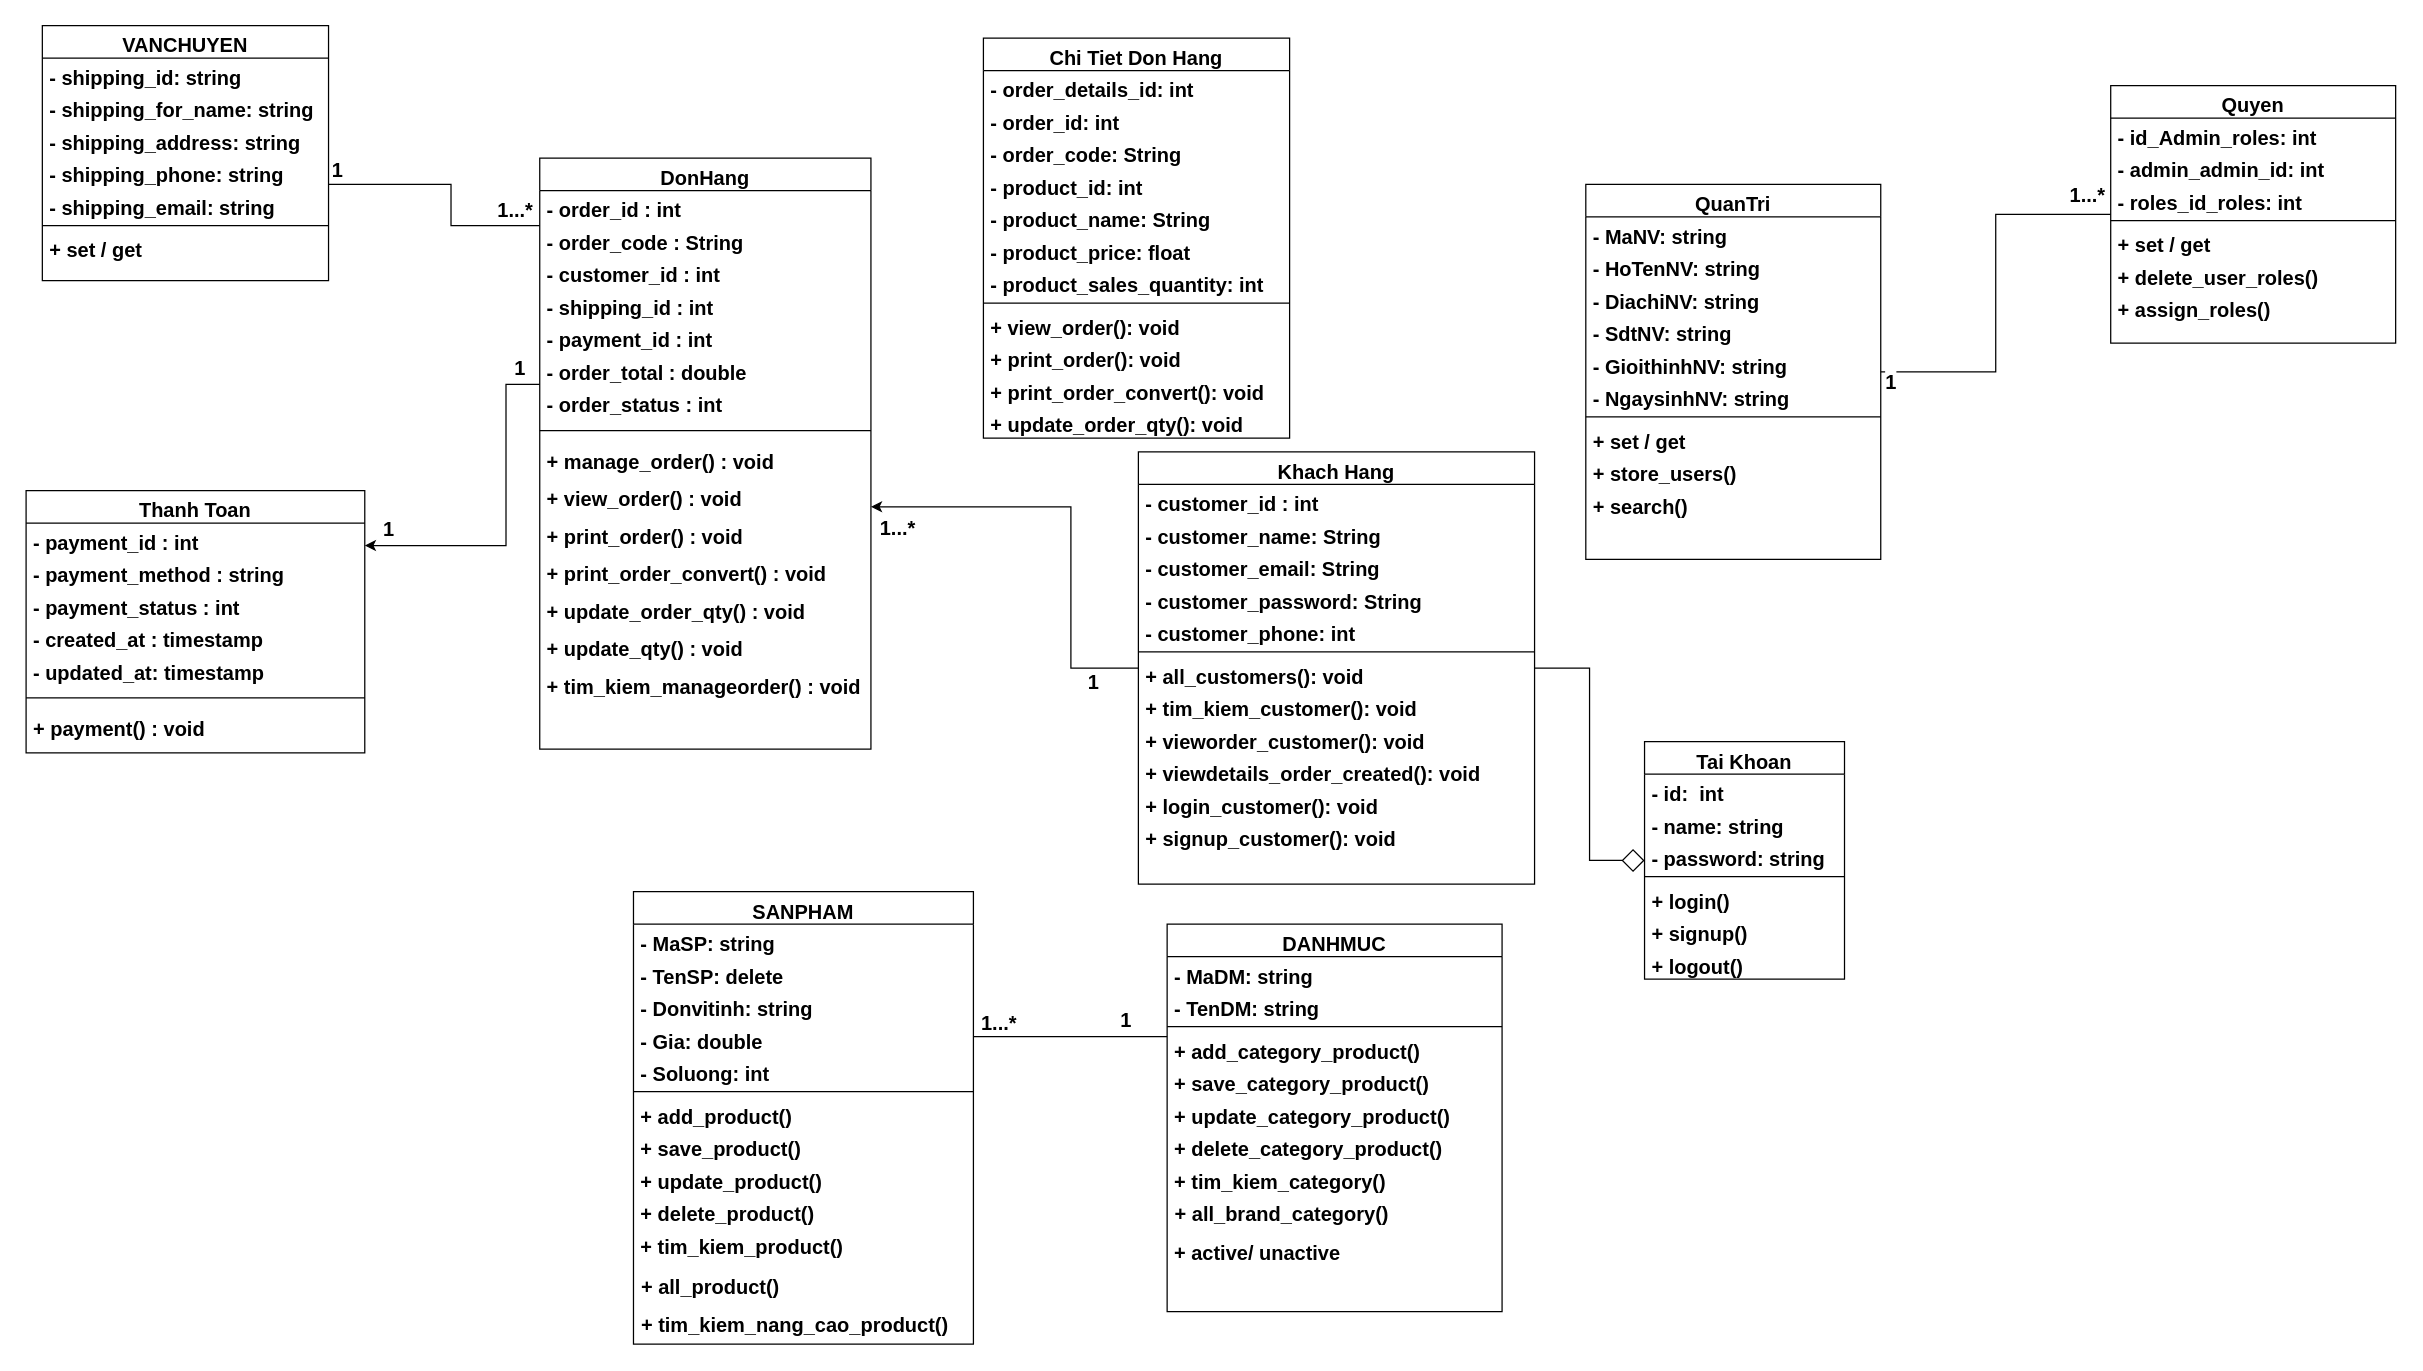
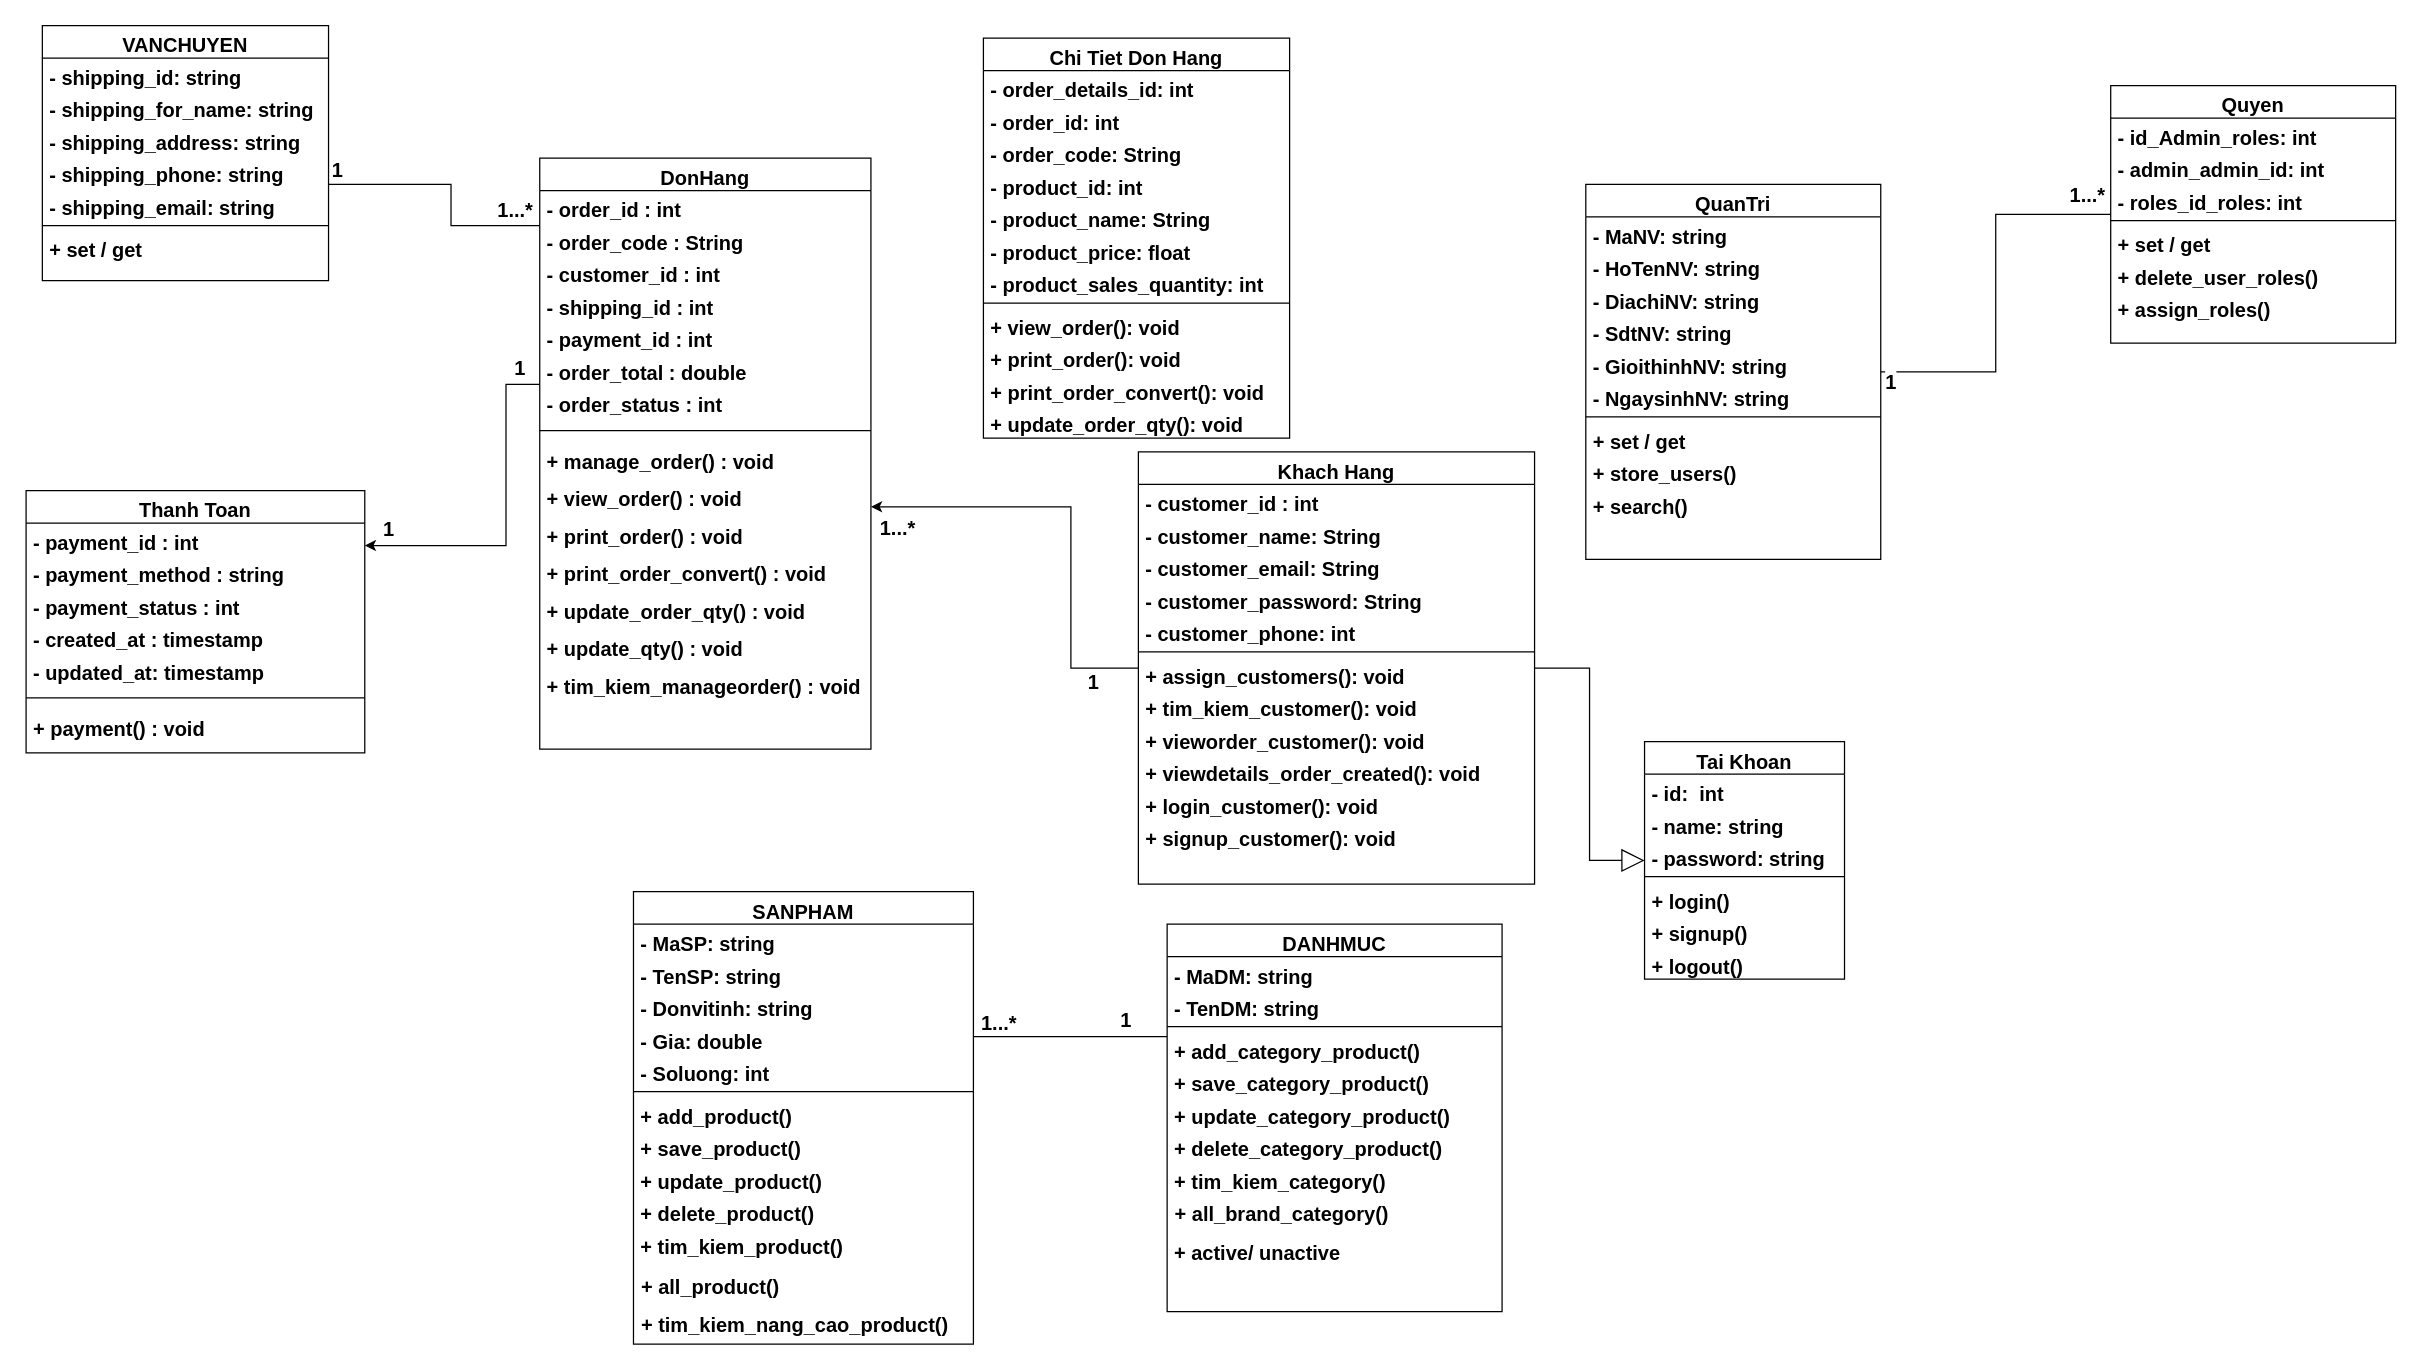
node "+ all_customers(): void": label "+ all_customers(): void" -> "+ assign_customers(): void"
edge "Khach Hang" -> "Tai Khoan": arrowhead diamond -> block
node "- TenSP: delete": label "- TenSP: delete" -> "- TenSP: string"
